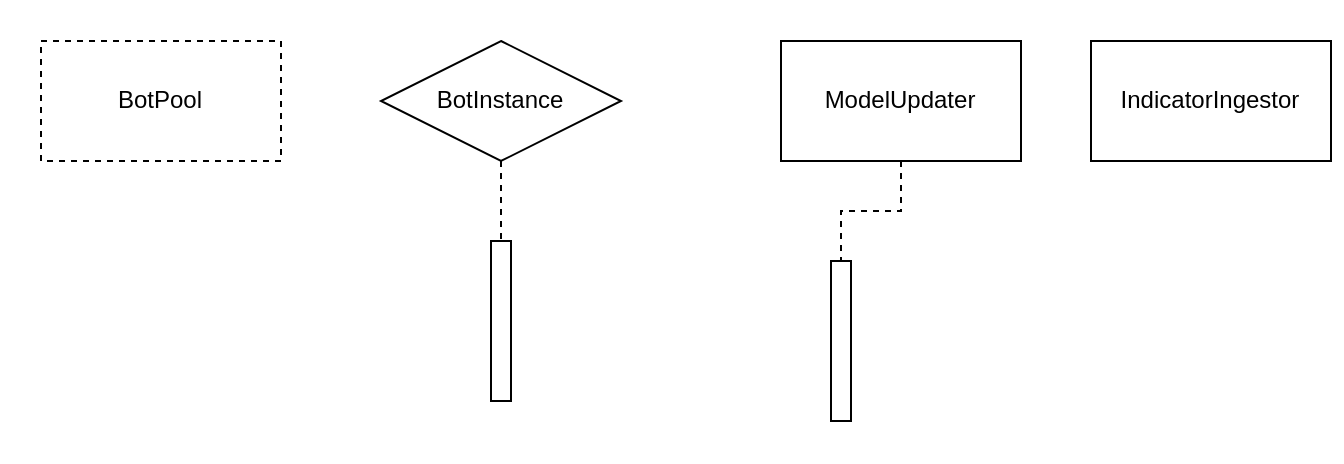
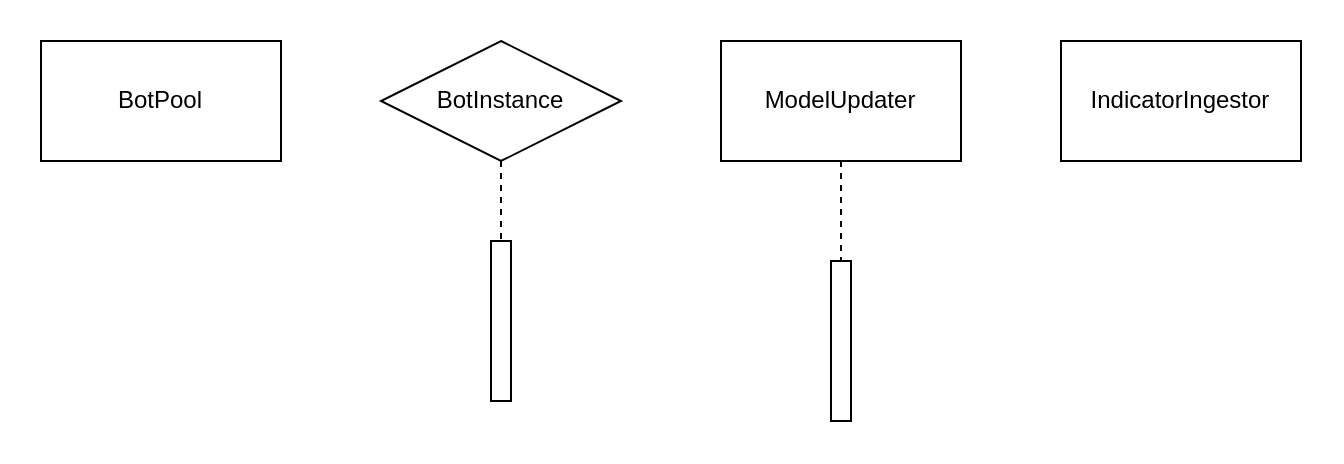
node "BotPool": style dashed -> solid
node "ModelUpdater": moved (901, 101) -> (841, 101)
node "IndicatorIngestor": moved (1211, 101) -> (1181, 101)
